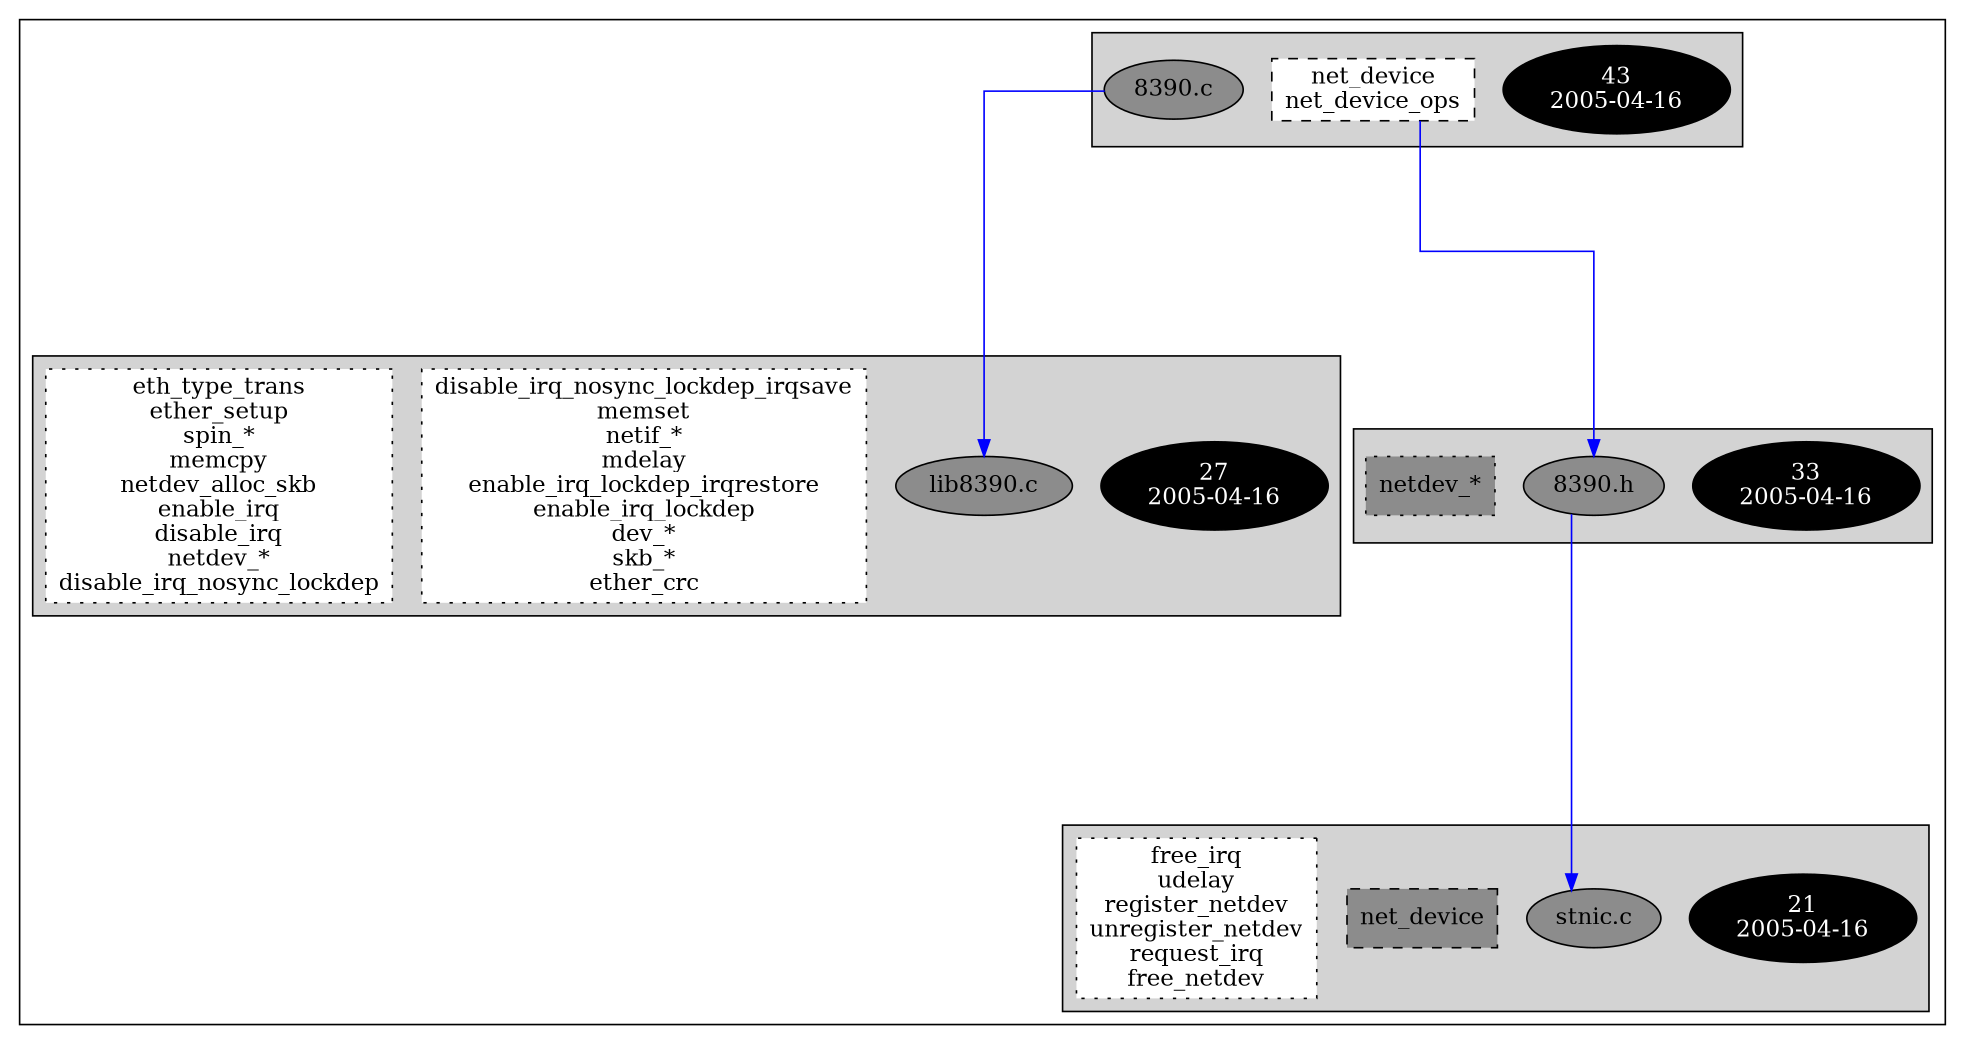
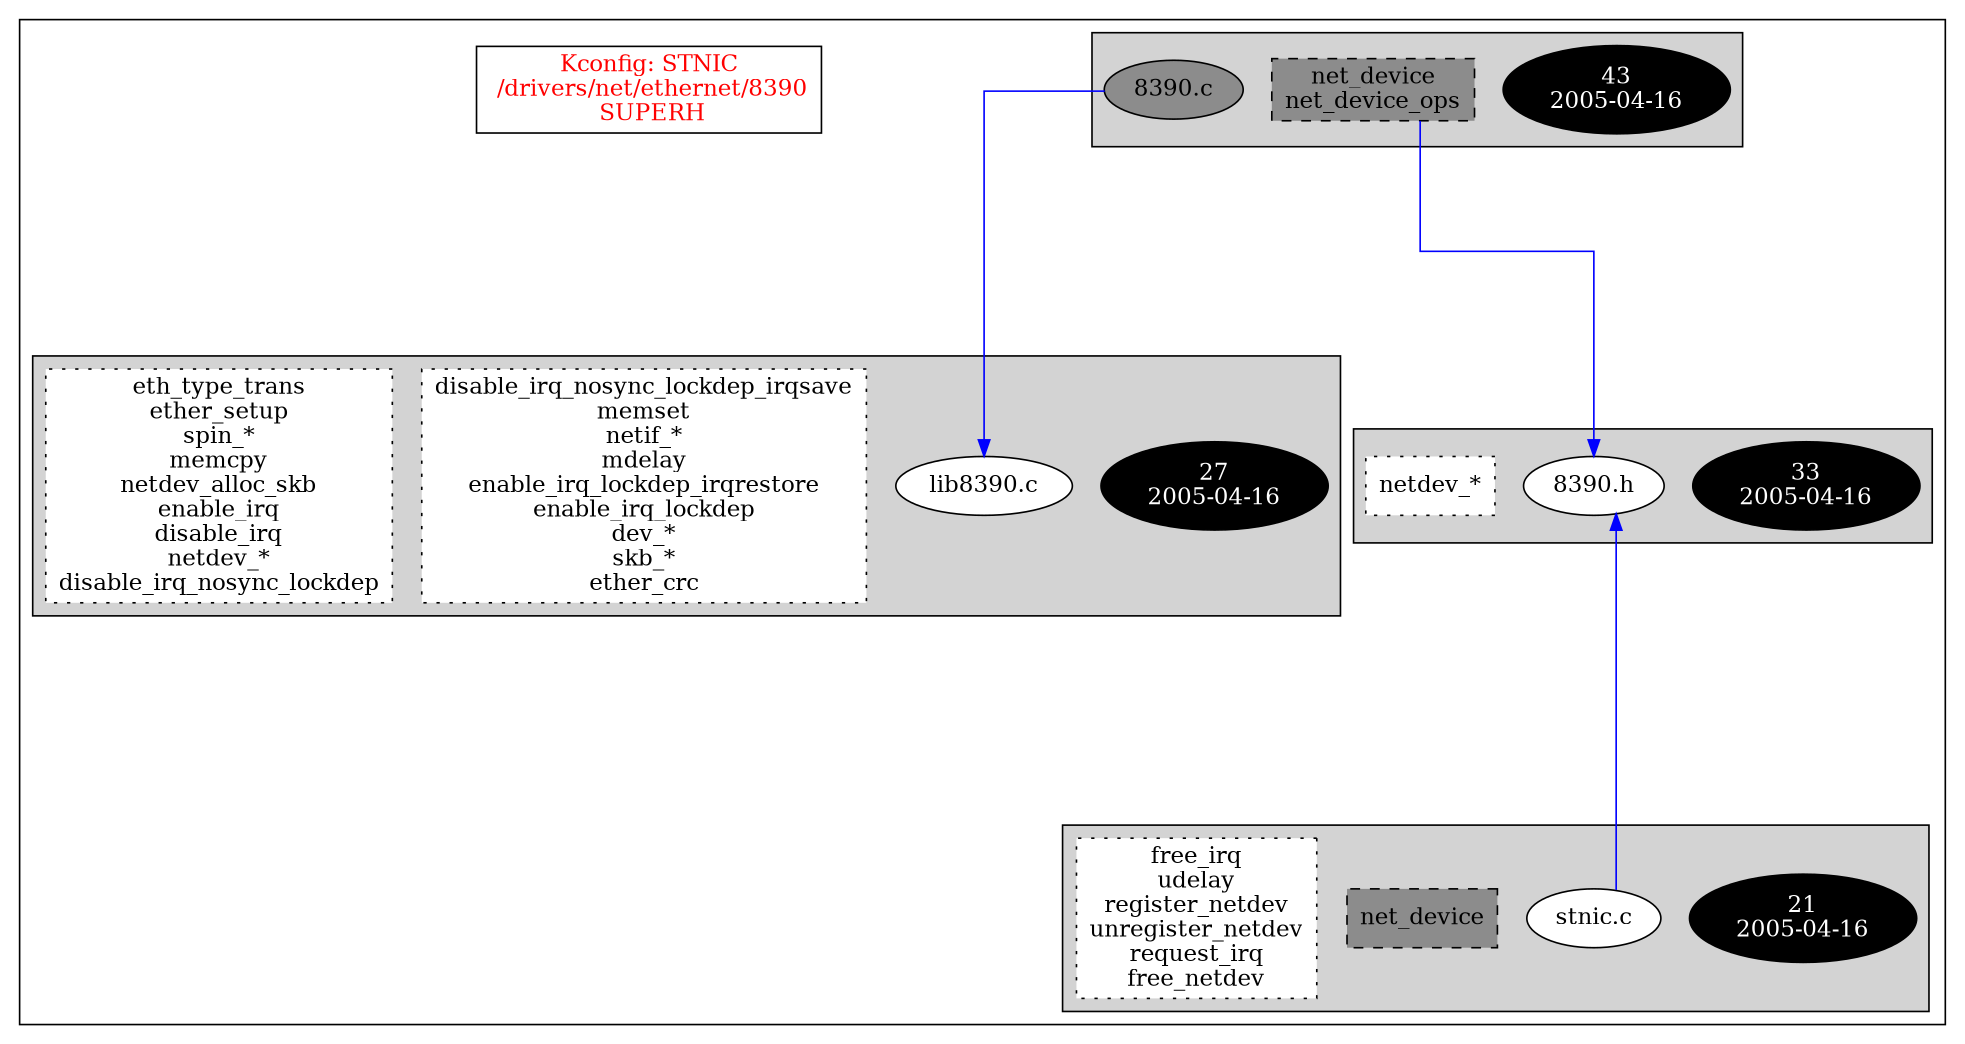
node "Kconfig: STNIC /drivers/net/ethernet/8390 SUPERH": added
node "net_device net_device_ops": fillcolor white -> grey55
node "lib8390.c": fillcolor grey55 -> white
node "netdev_*": fillcolor grey55 -> white
node "8390.h": fillcolor grey55 -> white
edge "8390.h" -> "stnic.c": reversed
node "stnic.c": fillcolor grey55 -> white
